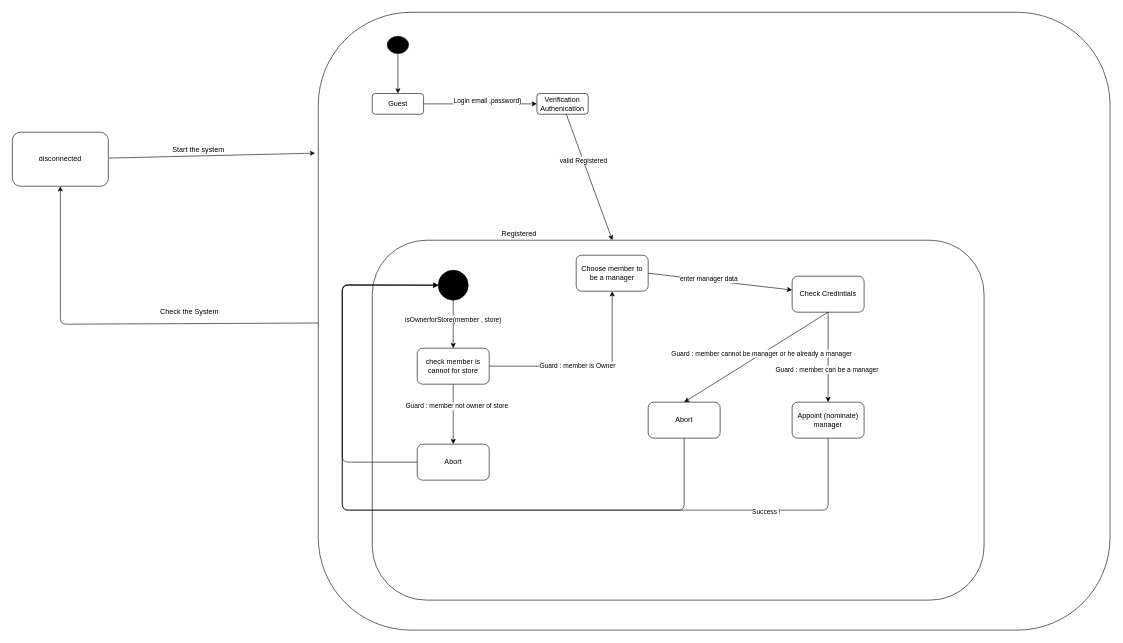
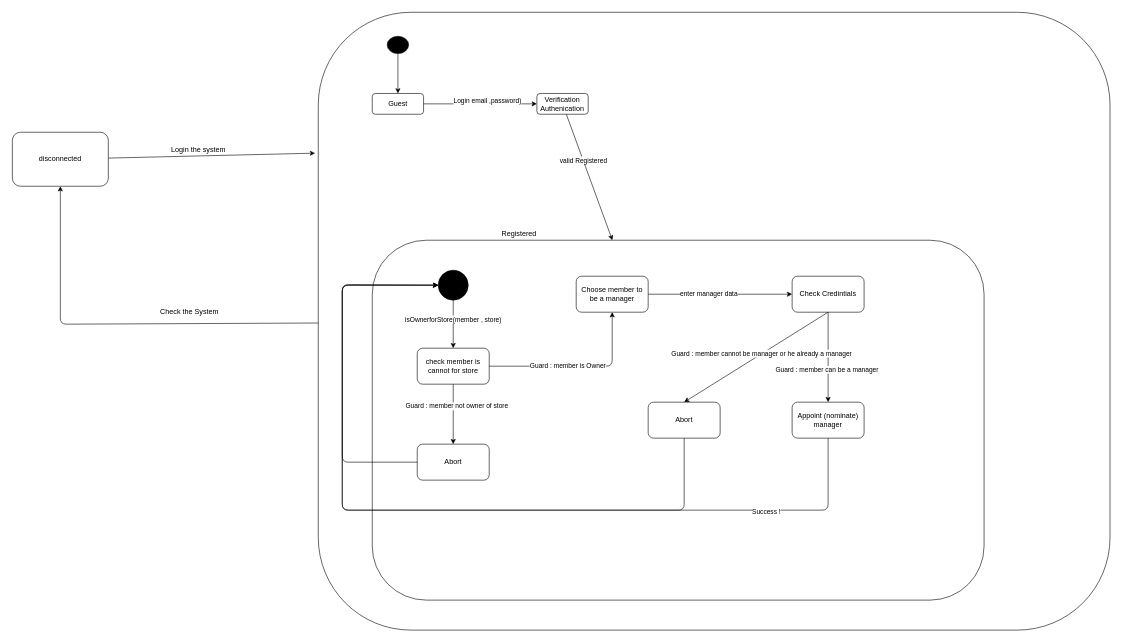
node "Start the system": label "Start the system" -> "Login the system"
node "Choose member to be a manager": moved (612, 273) -> (612, 294)
